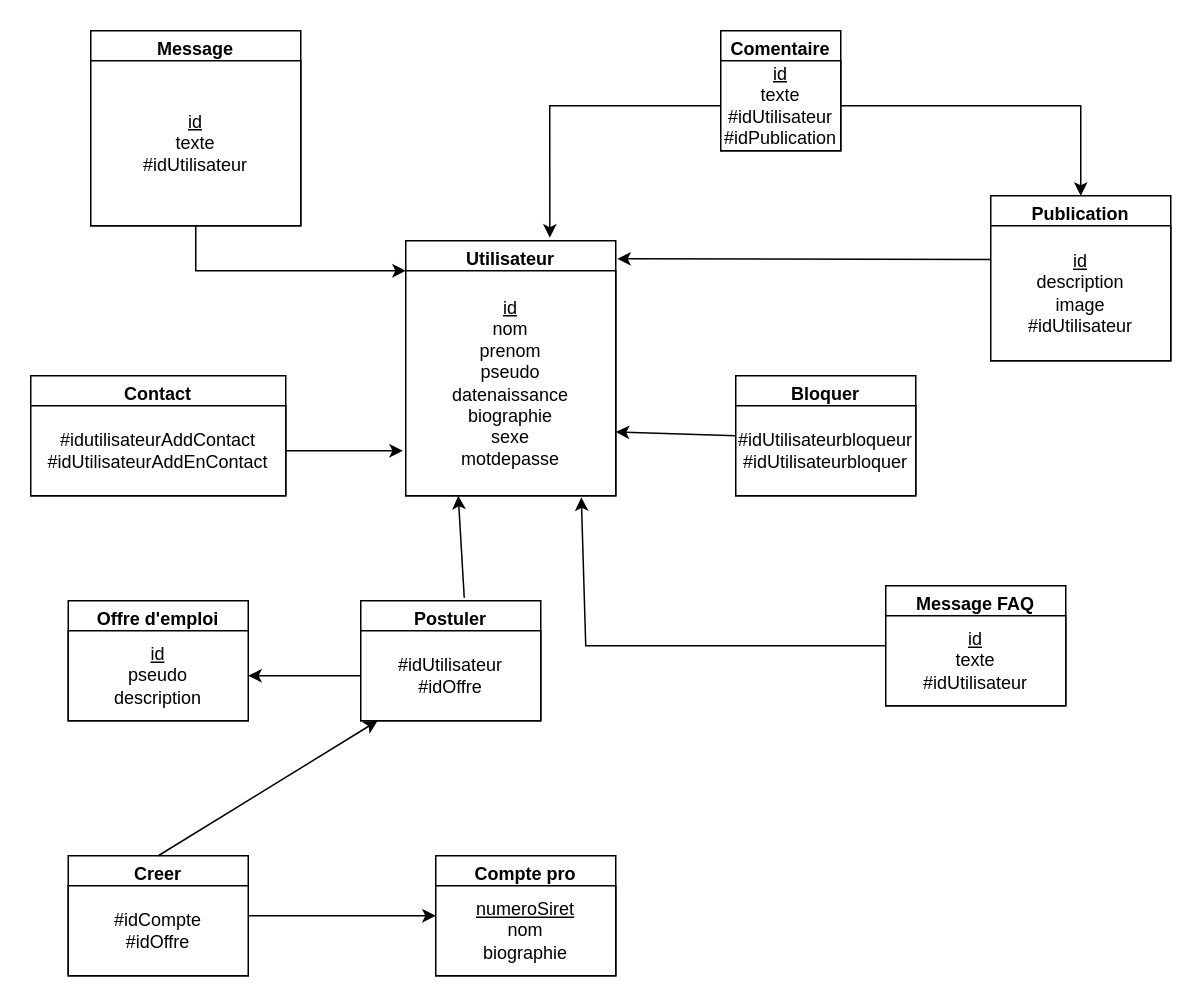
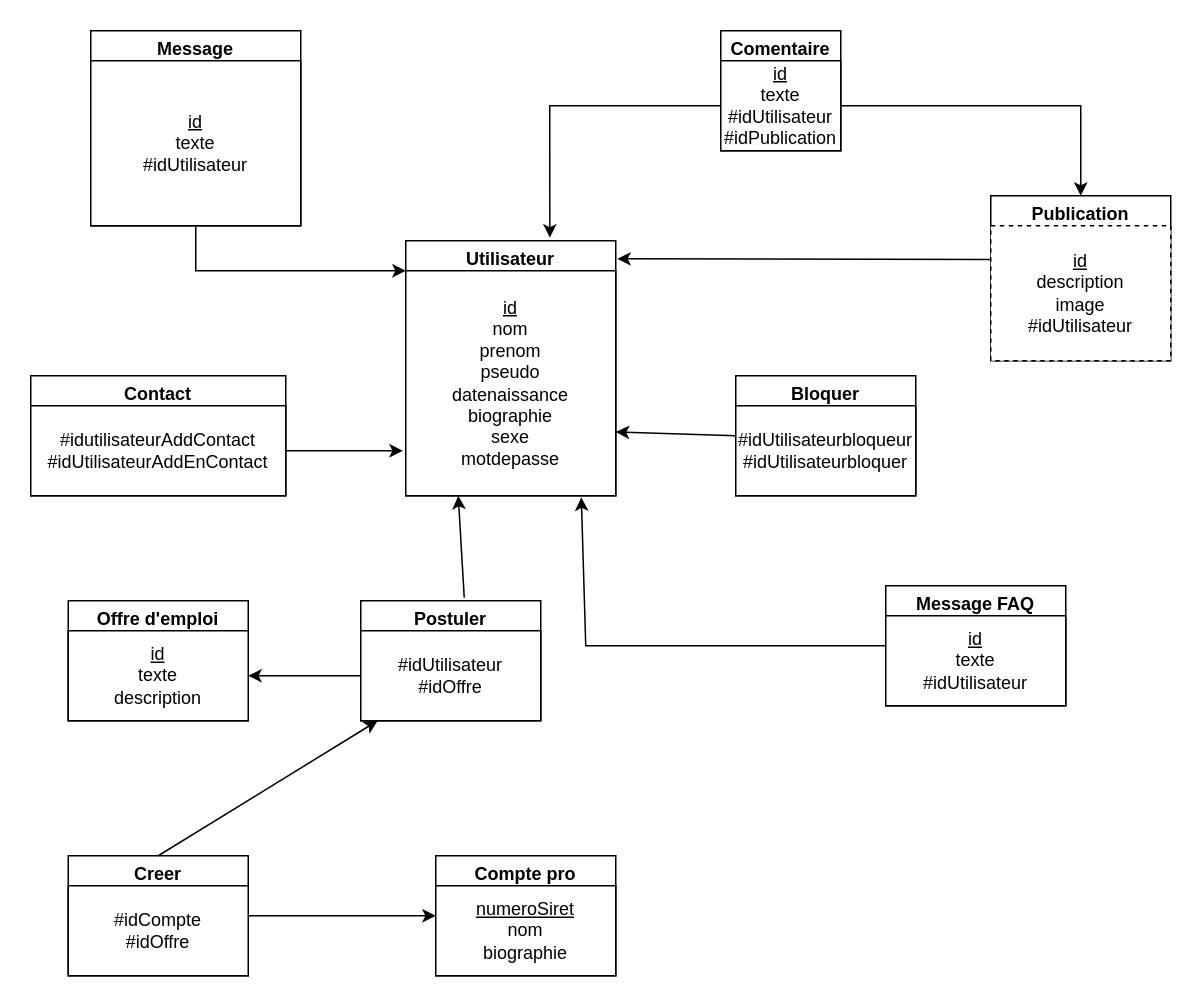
node "id description image #idUtilisateur": style solid -> dashed
node "id pseudo description": label "id pseudo description" -> "id texte description"
